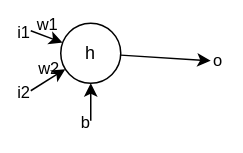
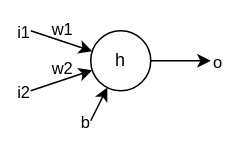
node "h": moved (91, 53) -> (121, 61)
